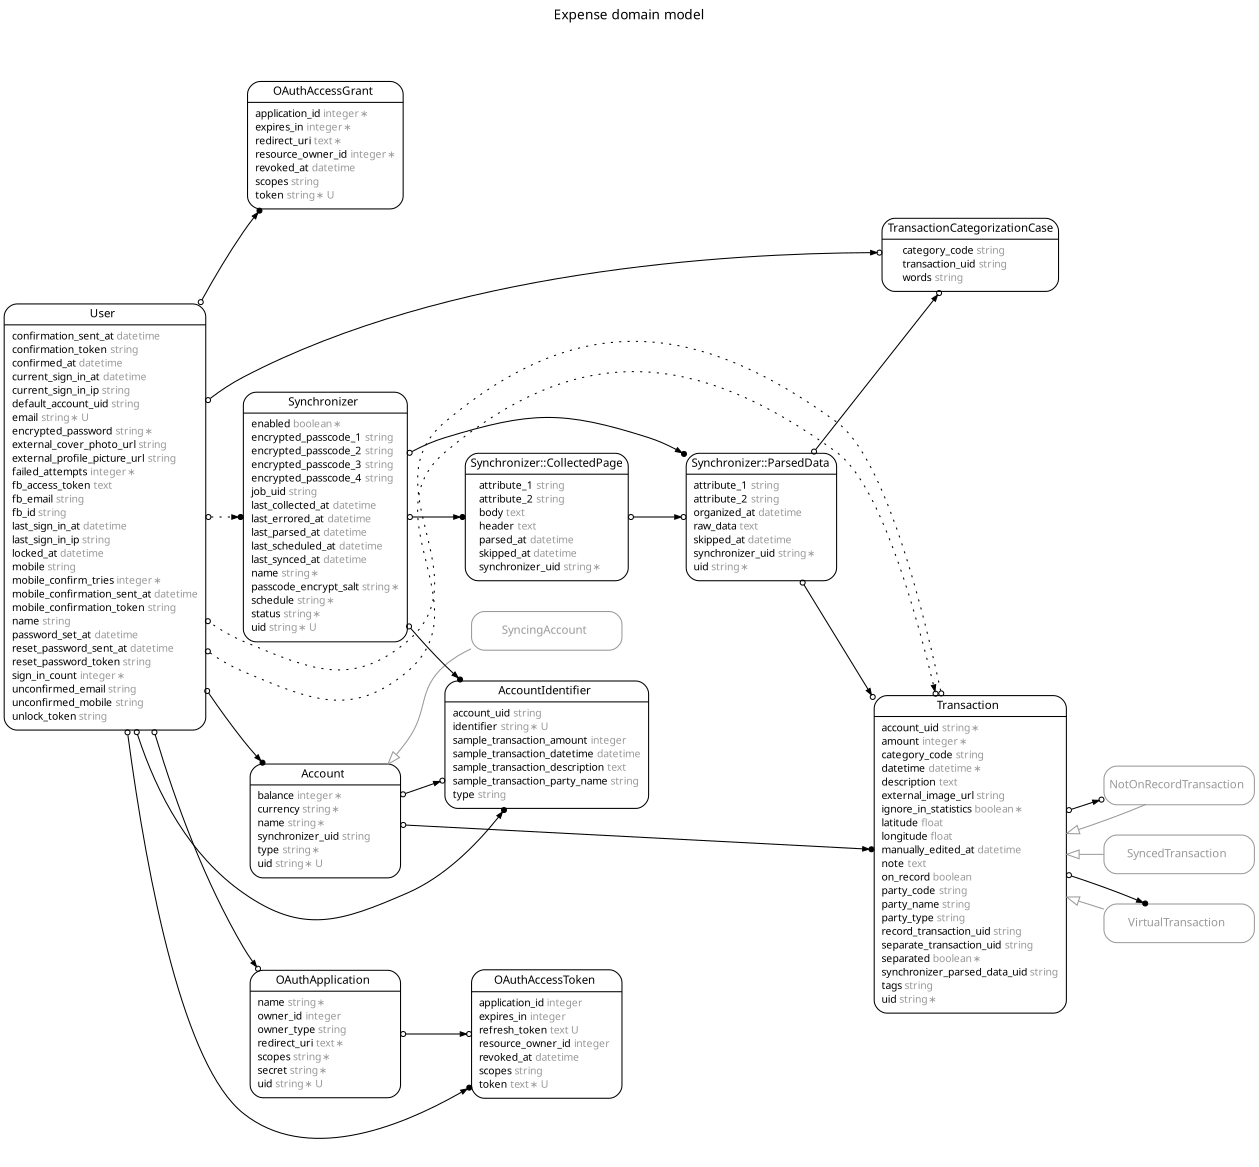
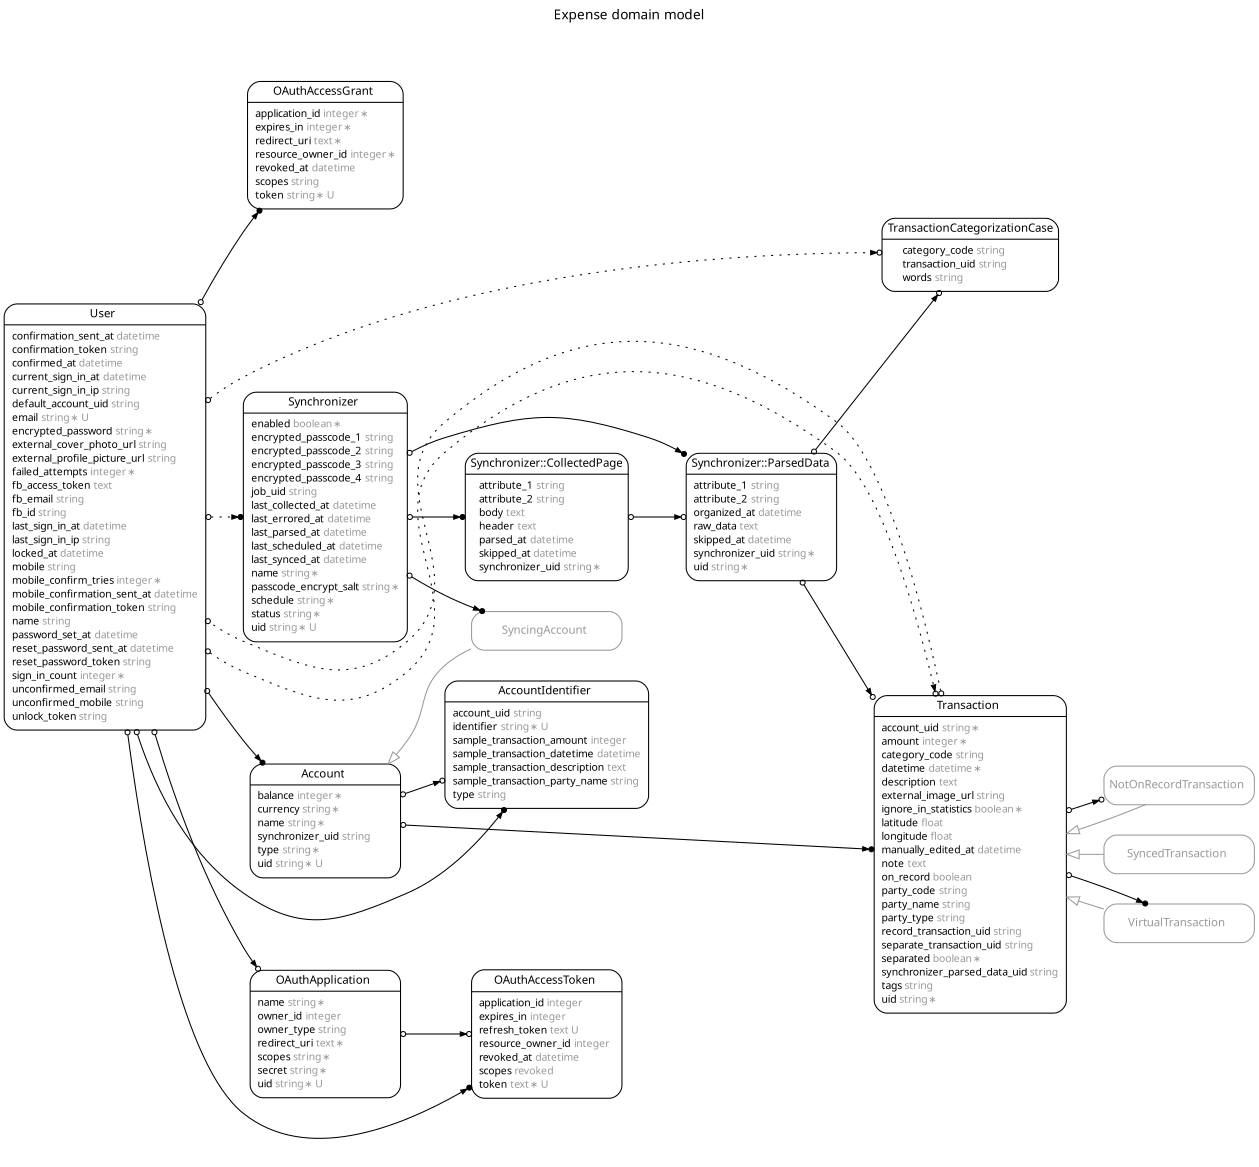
edge "TransactionCategorizationCase" -- "User": style solid -> dotted
edge "Synchronizer" -- "AccountIdentifier": now "Synchronizer" -- "SyncingAccount"
node "OAuthAccessToken": text "string" -> "revoked"
